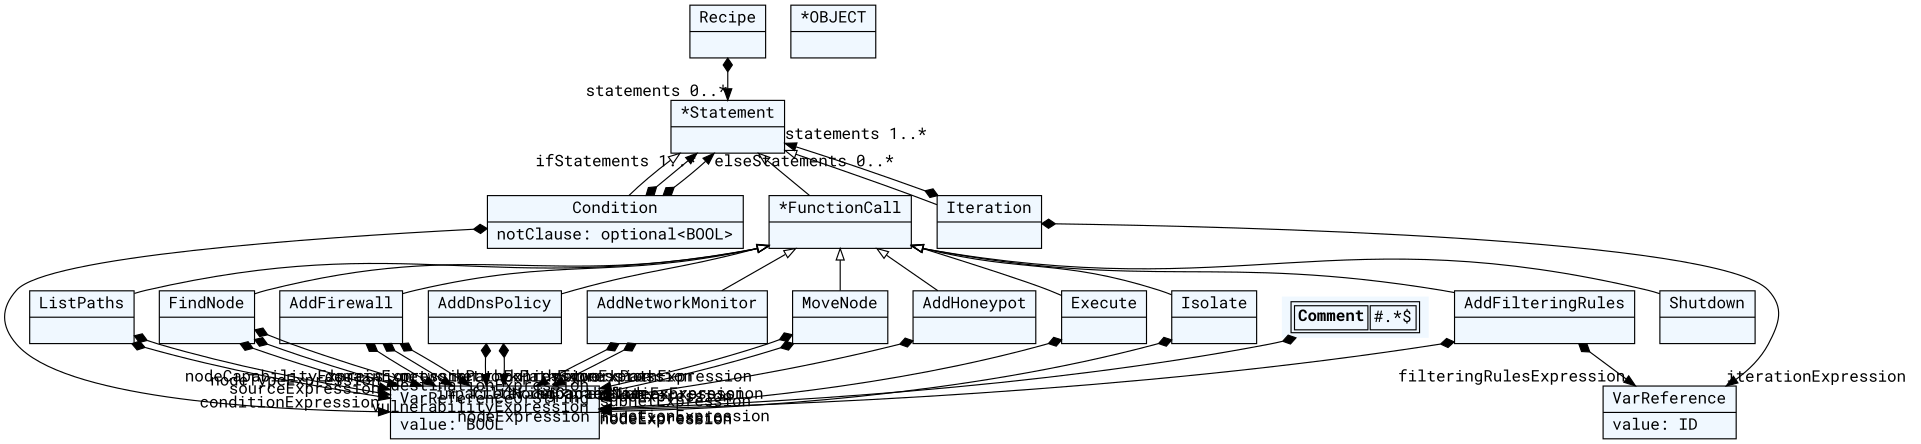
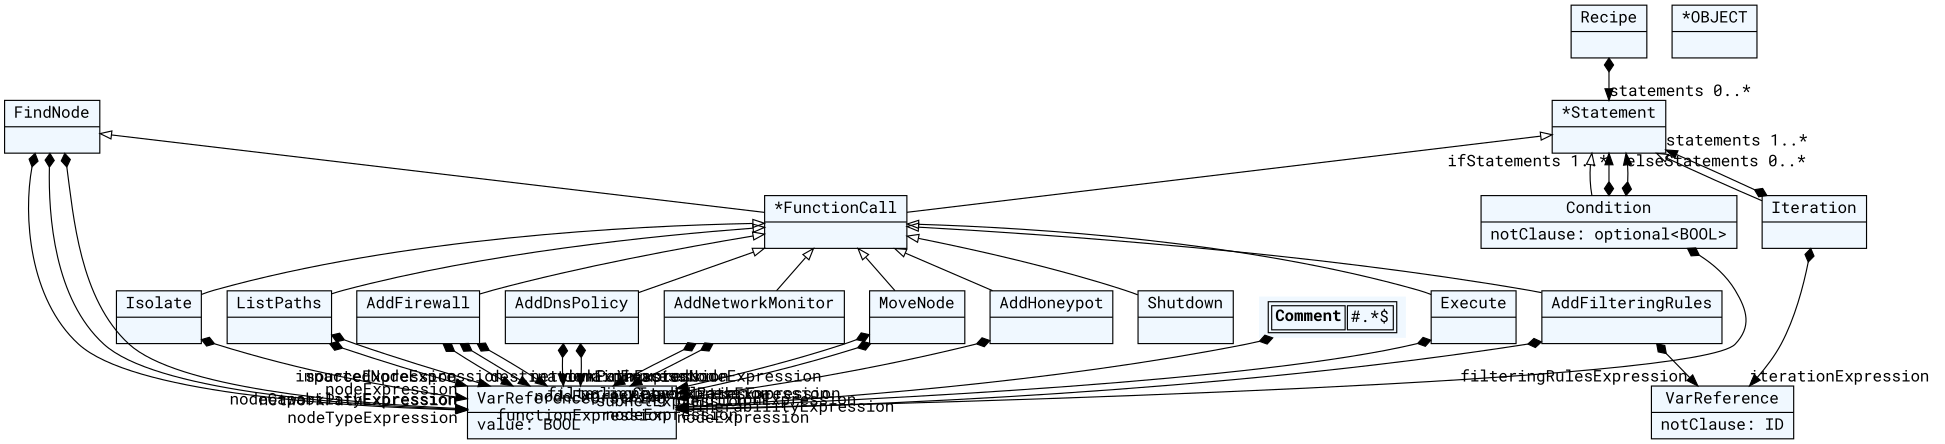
edge "FindNode" -> "*FunctionCall": reversed
node "VarReference": text "value: ID" -> "notClause: ID"
